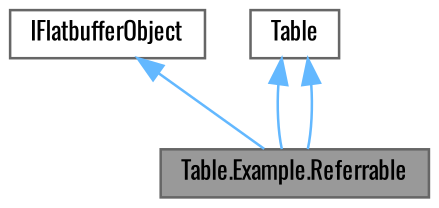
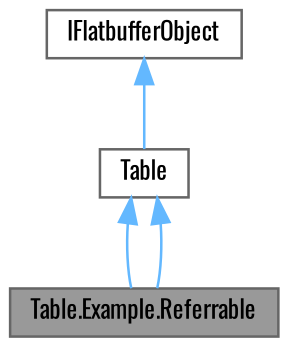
edge "Table.Example.Referrable" -> "IFlatbufferObject": now "Table" -> "IFlatbufferObject"
